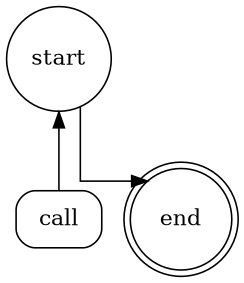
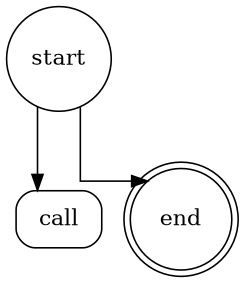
edge "call" -> "start": reversed
